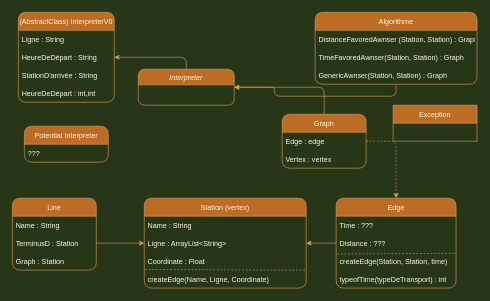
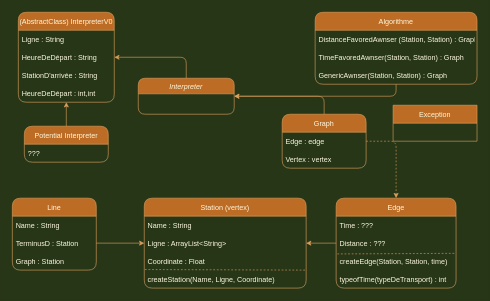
node "Interpreter": moved (186, 87) -> (186, 96)
edge "Potential Interpreter" -> "HeureDeDépart : int,int": added
node "createEdge(Name, Ligne, Coordinate)": label "createEdge(Name, Ligne, Coordinate)" -> "createStation(Name, Ligne, Coordinate)"
